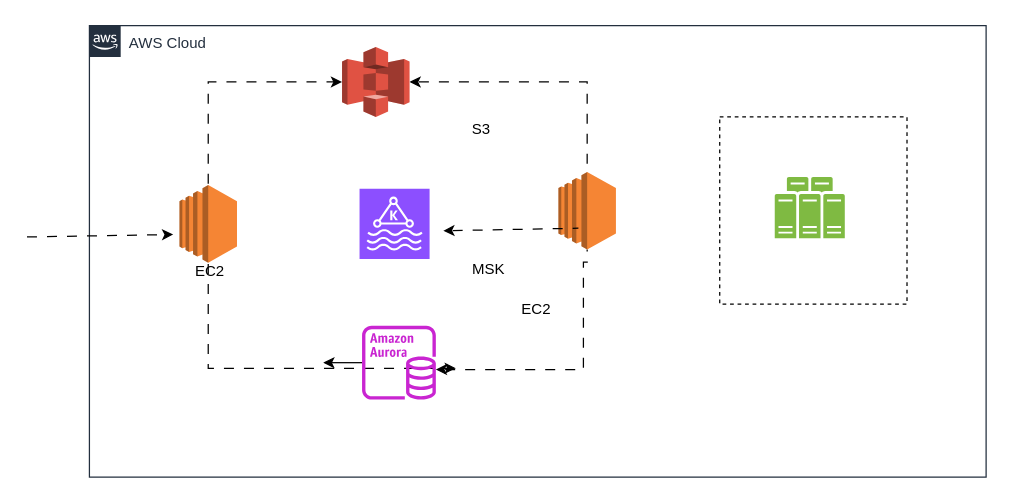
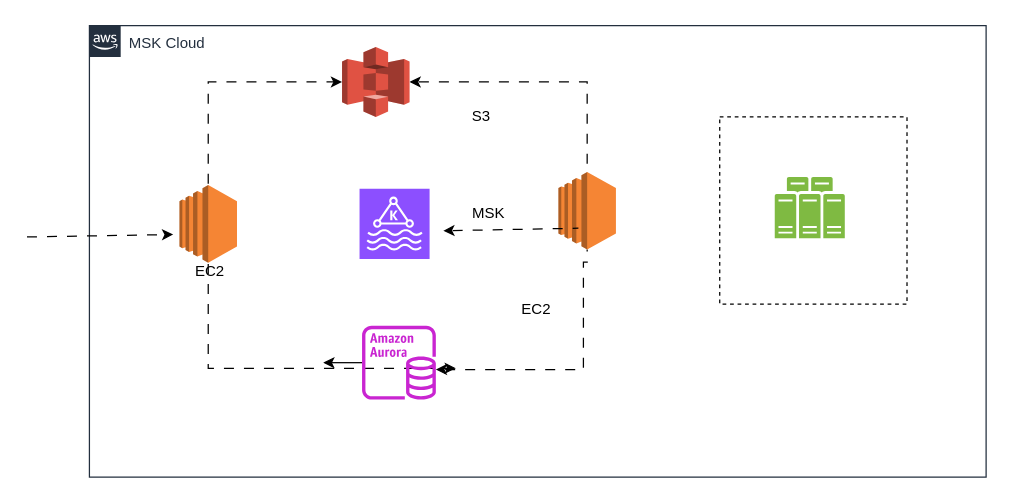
node "AWS Cloud": label "AWS Cloud" -> "MSK Cloud"
node "S3": moved (481, 129) -> (481, 117)
node "MSK": moved (488, 269) -> (488, 213)
